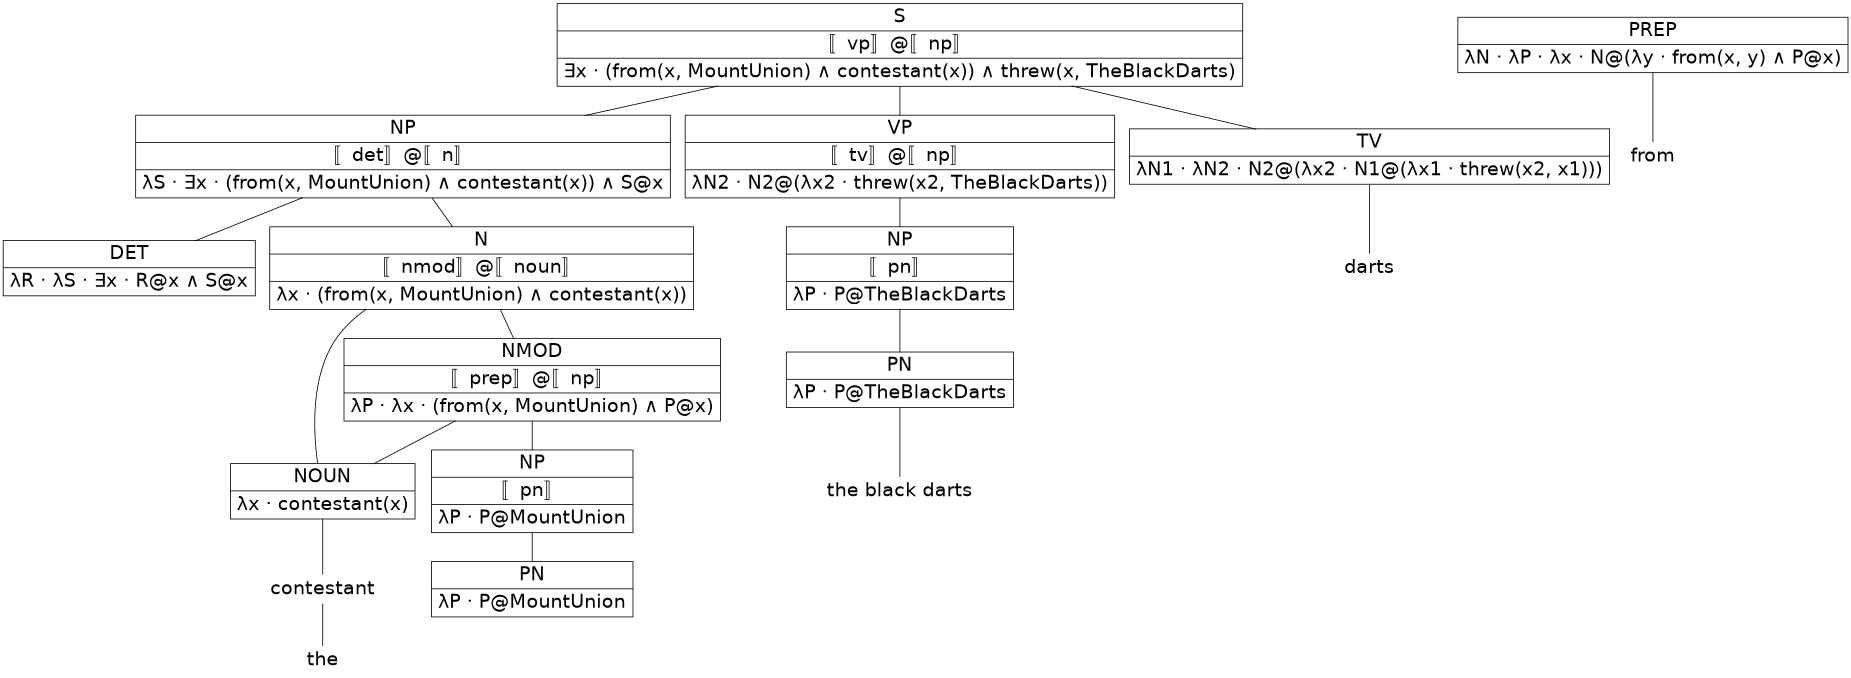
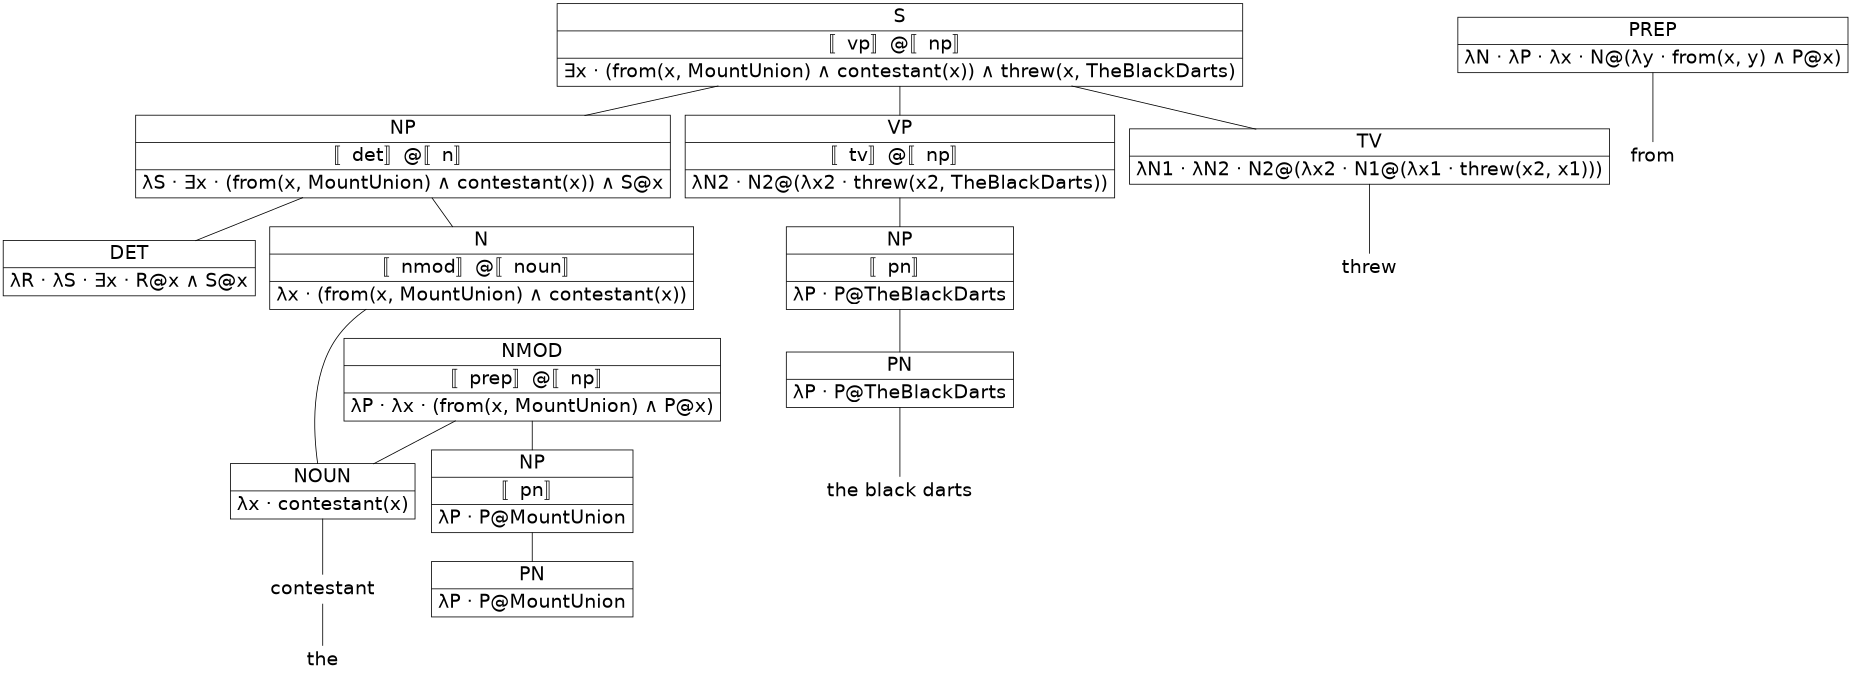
node "darts": label "darts" -> "threw"
edge "N" -- "NMOD": removed
